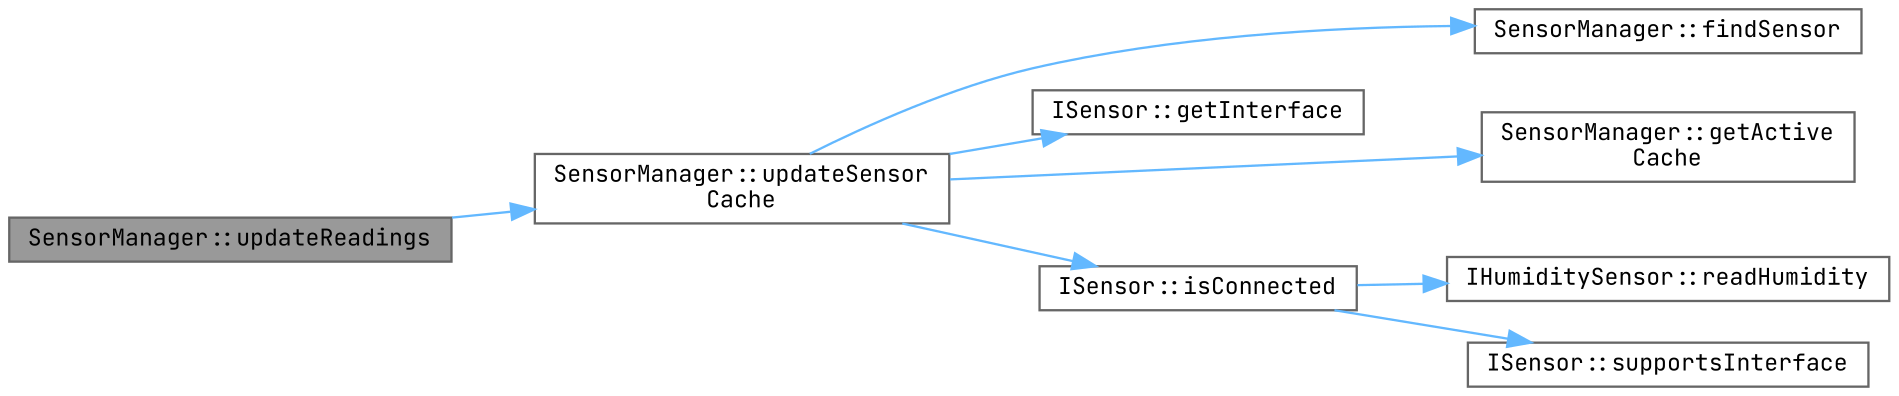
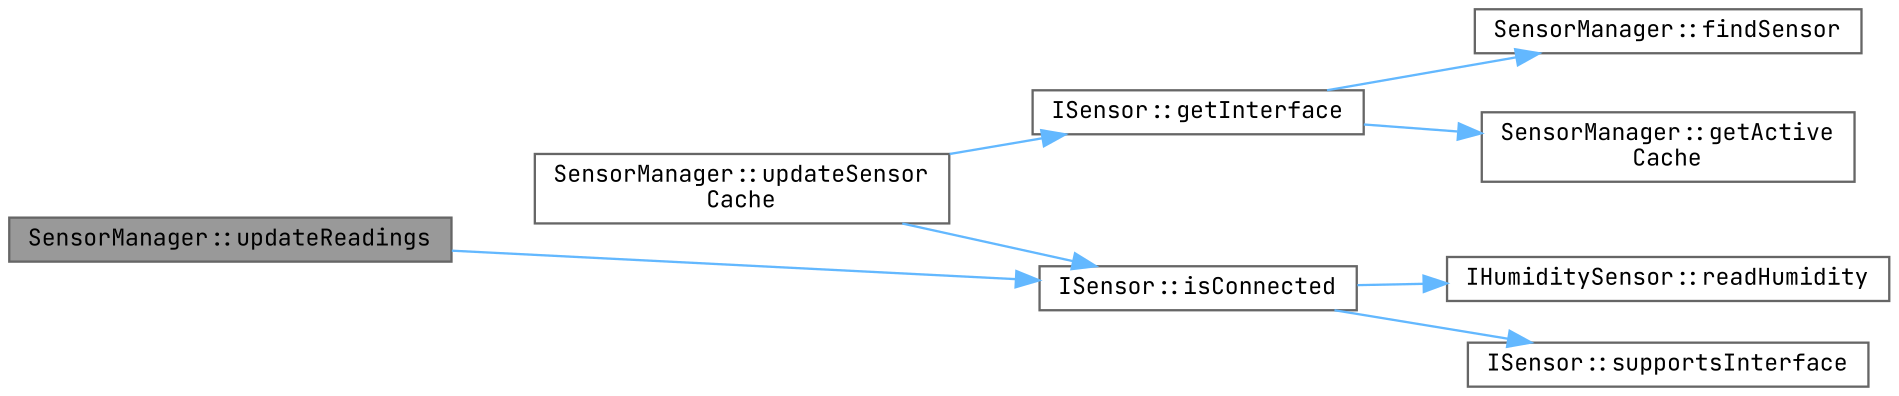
edge "SensorManager::updateSensor Cache" -> "SensorManager::findSensor": now "ISensor::getInterface" -> "SensorManager::findSensor"
edge "SensorManager::updateSensor Cache" -> "SensorManager::getActive Cache": now "ISensor::getInterface" -> "SensorManager::getActive Cache"
edge "SensorManager::updateReadings" -> "SensorManager::updateSensor Cache": now "SensorManager::updateReadings" -> "ISensor::isConnected"
